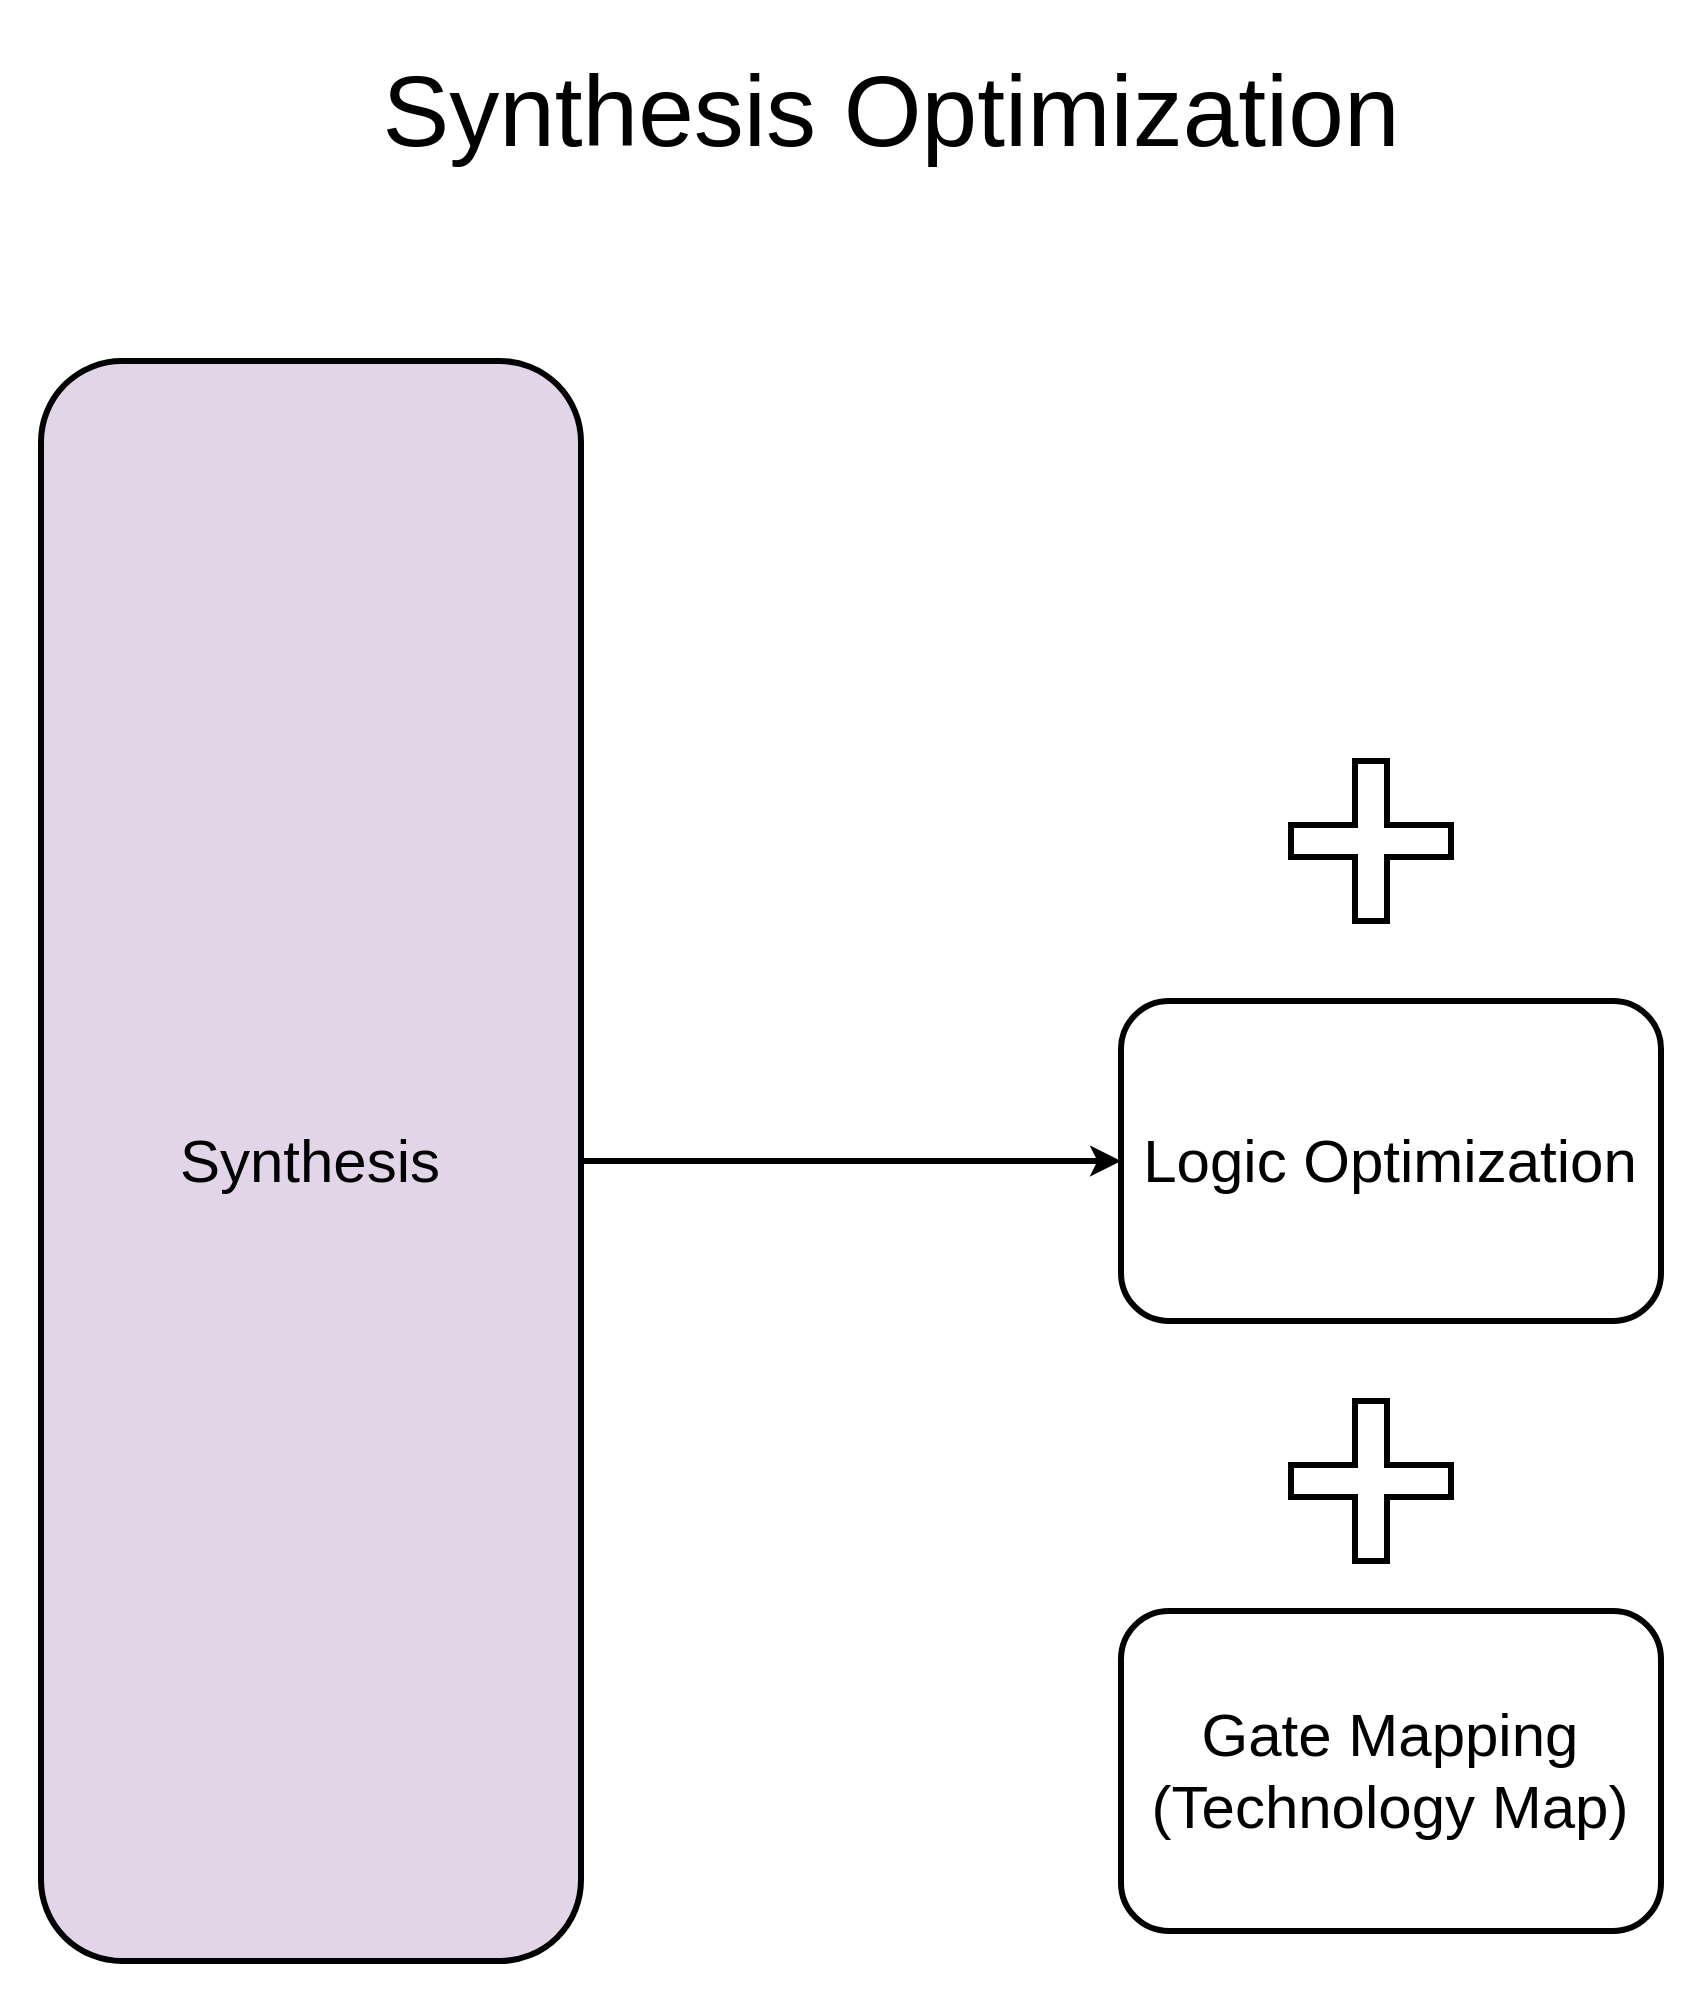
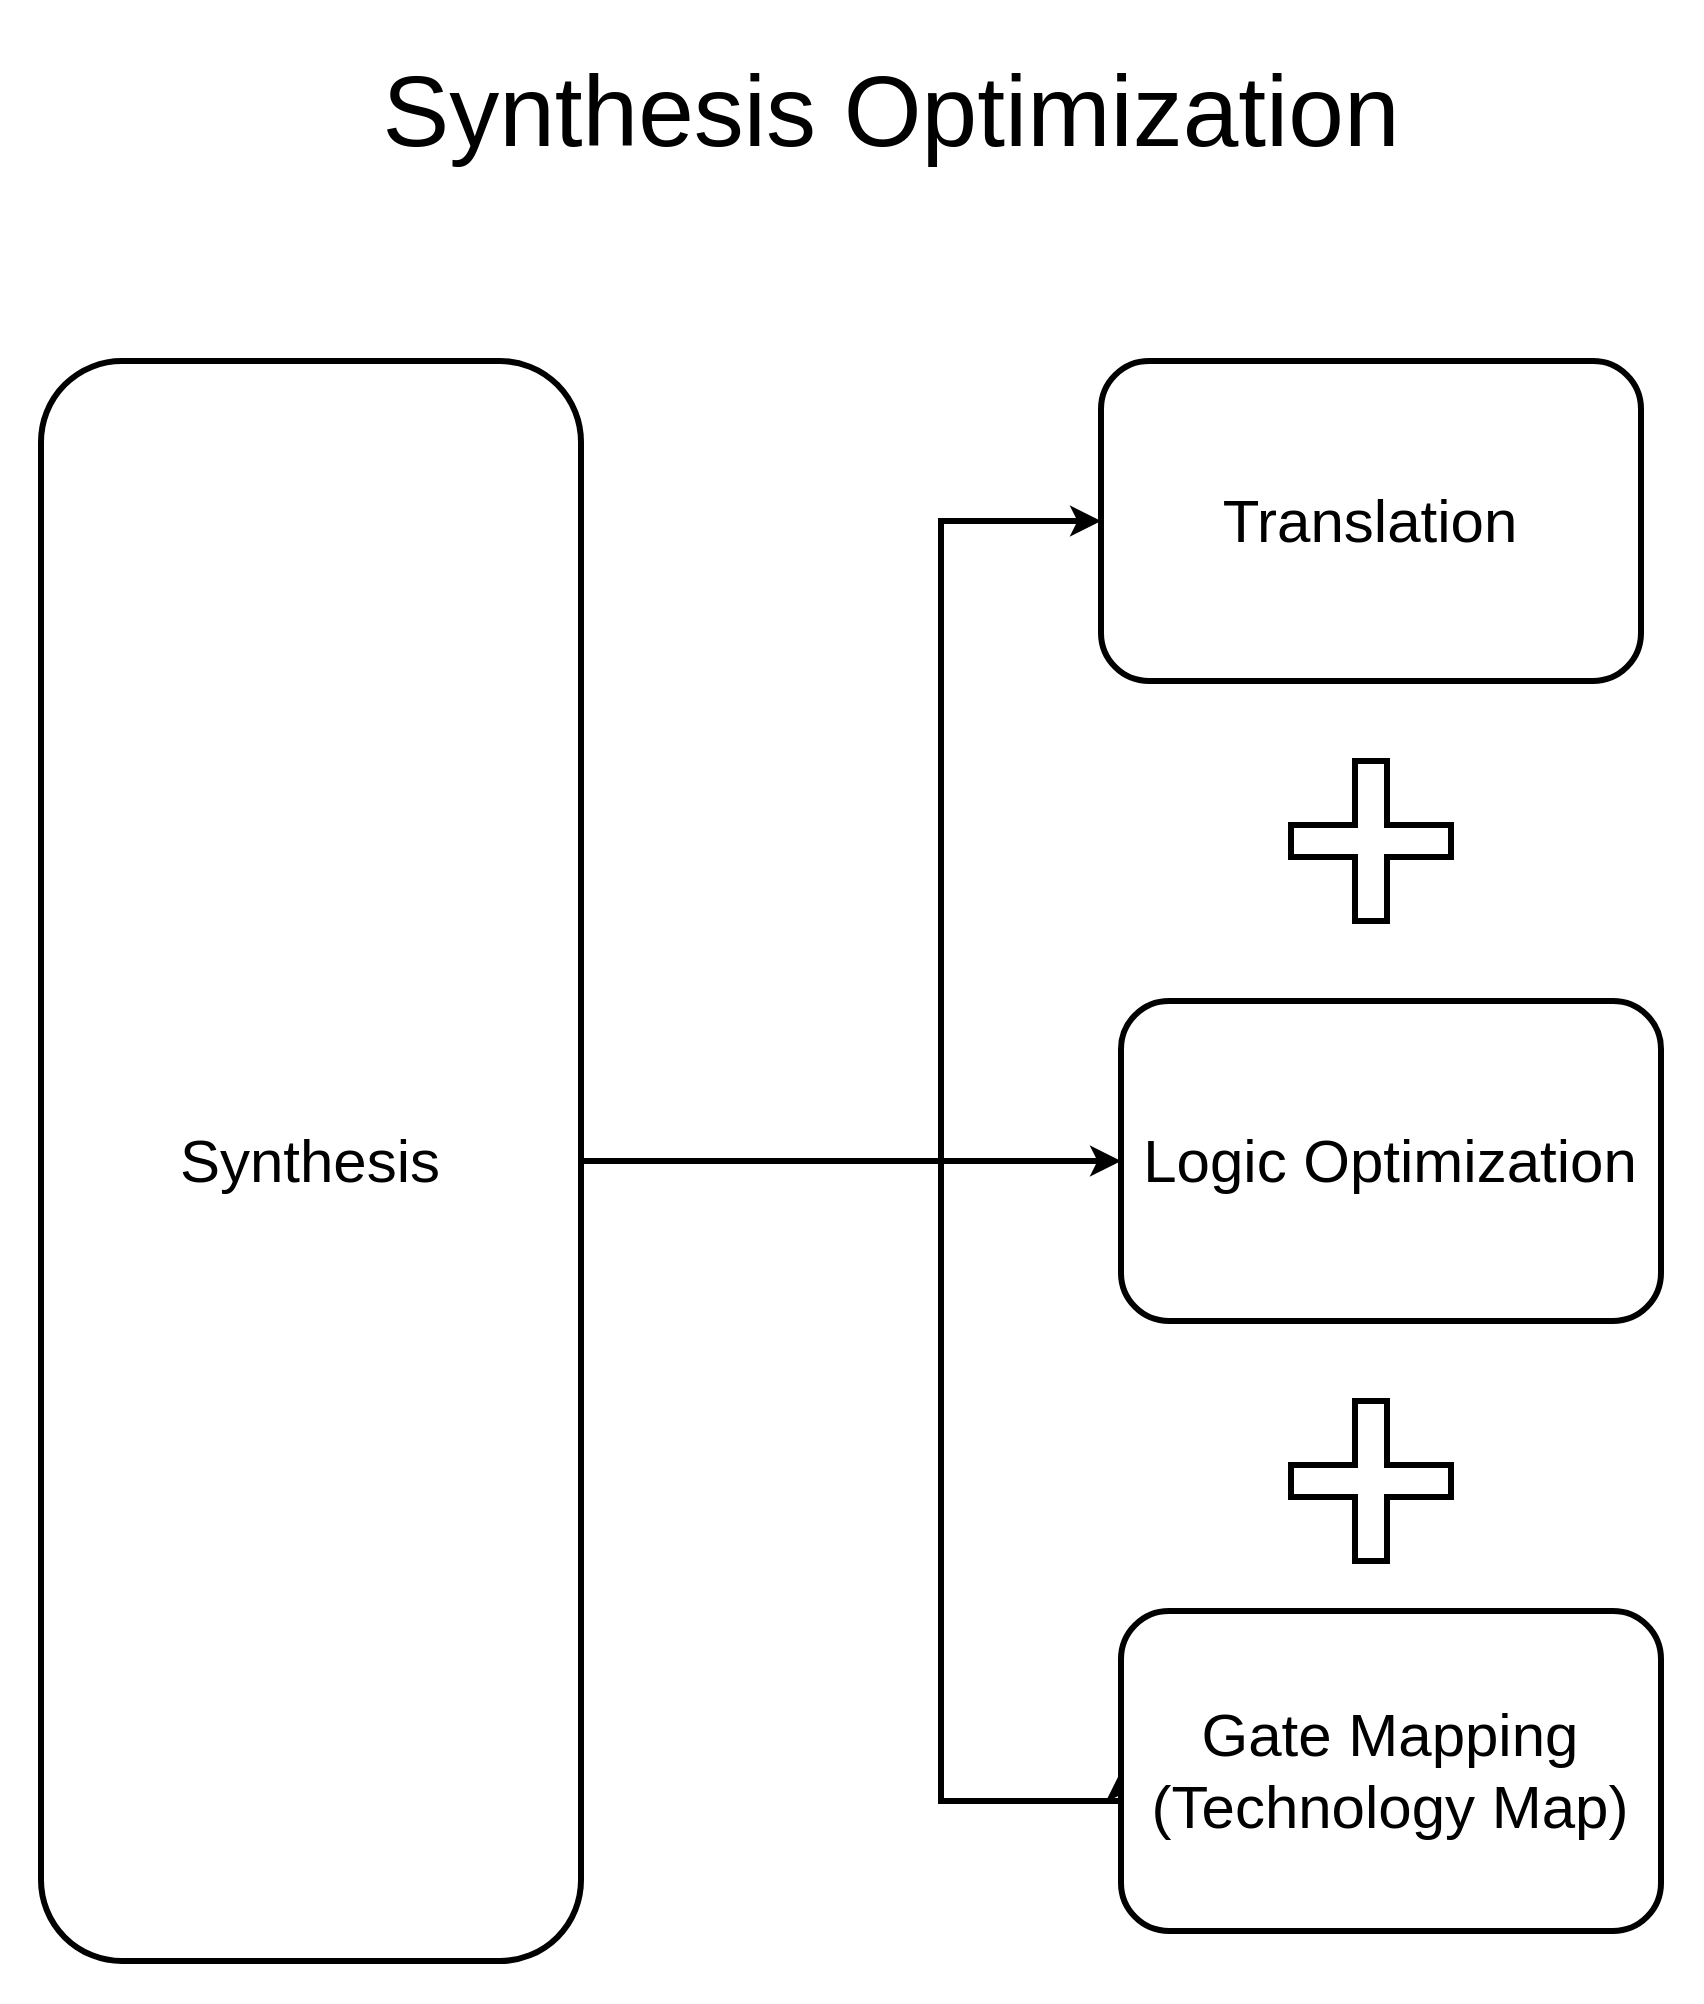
node "Translation": added
edge "Synthesis" -> "Translation": added
node "Synthesis": fillcolor #e1d5e7 -> #ffffff
edge "Synthesis" -> "Gate Mapping (Technology Map)": added
